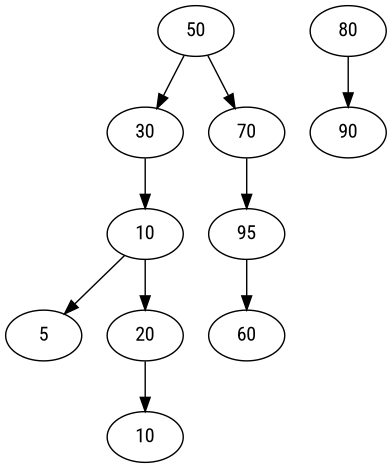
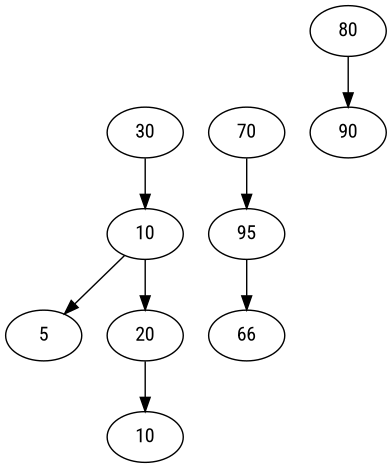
node "50": removed
node "60": label "60" -> "66"
